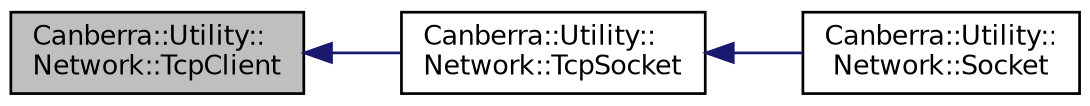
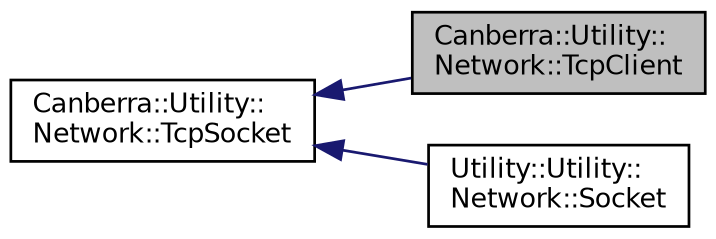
edge "Canberra::Utility:: Network::TcpSocket" -> "Canberra::Utility:: Network::TcpClient": reversed
node "Canberra::Utility:: Network::Socket": label "Canberra::Utility:: Network::Socket" -> "Utility::Utility:: Network::Socket"
